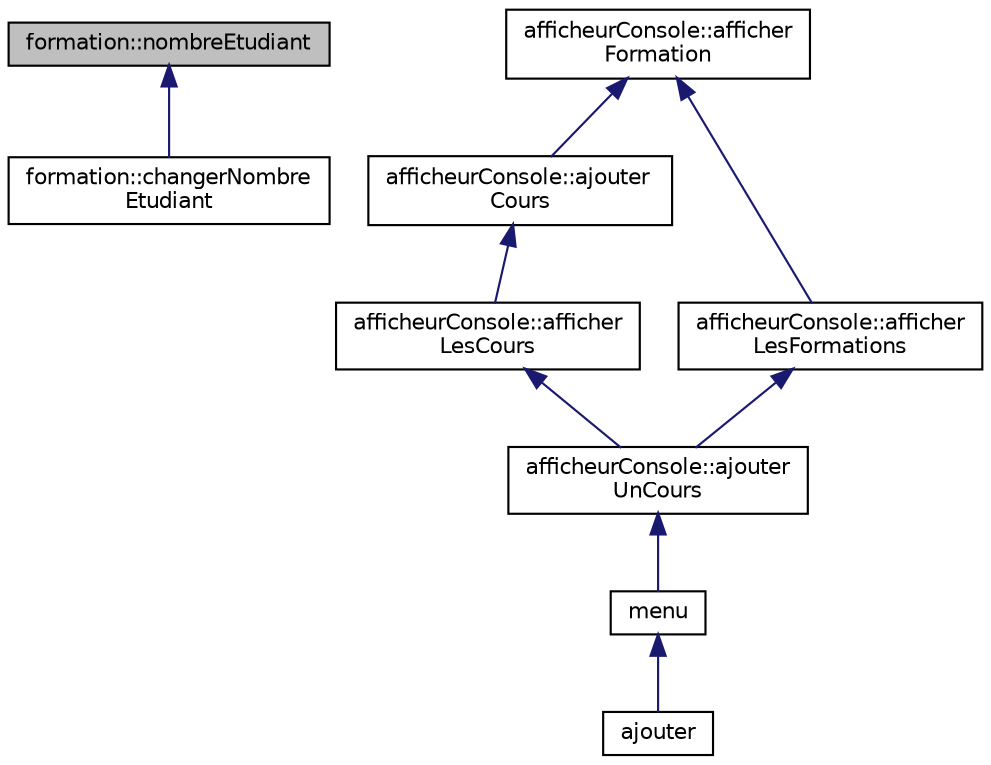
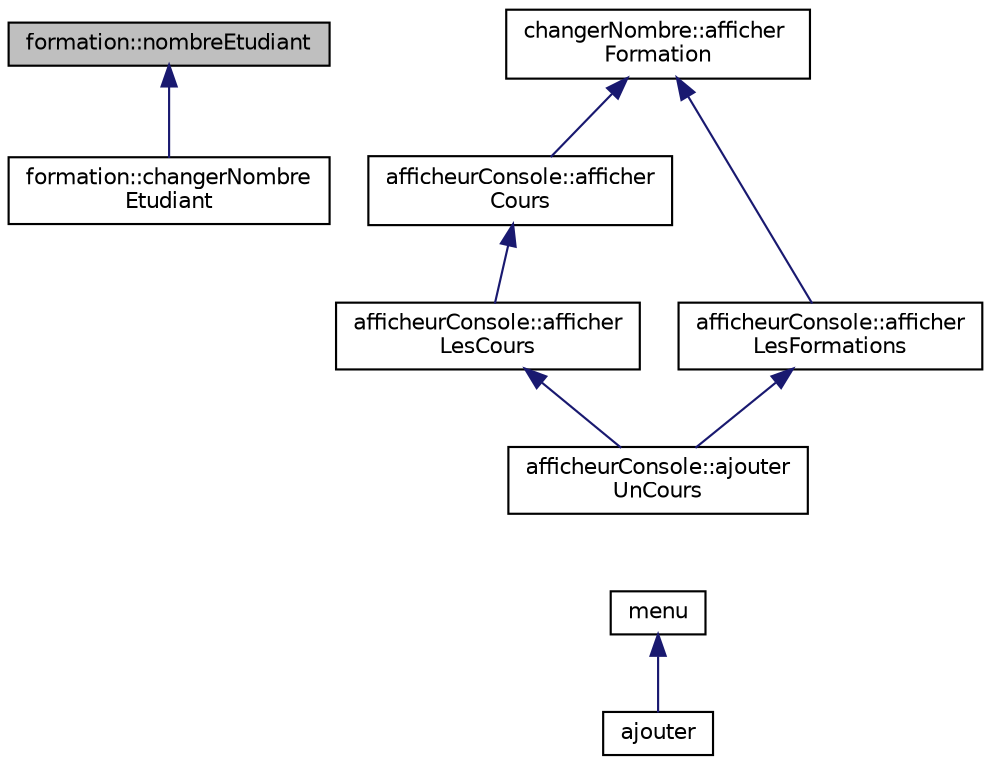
node "afficheurConsole::afficher Formation": label "afficheurConsole::afficher Formation" -> "changerNombre::afficher Formation"
node "afficheurConsole::ajouter Cours": label "afficheurConsole::ajouter Cours" -> "afficheurConsole::afficher Cours"
edge "menu" -> "afficheurConsole::ajouter UnCours": removed
